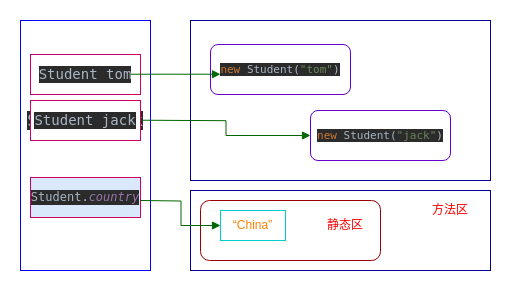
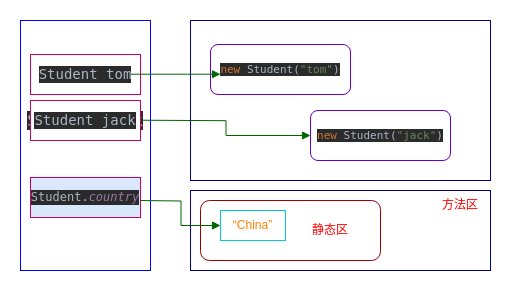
node "方法区": moved (451, 211) -> (461, 206)
node "静态区": moved (346, 226) -> (331, 231)
